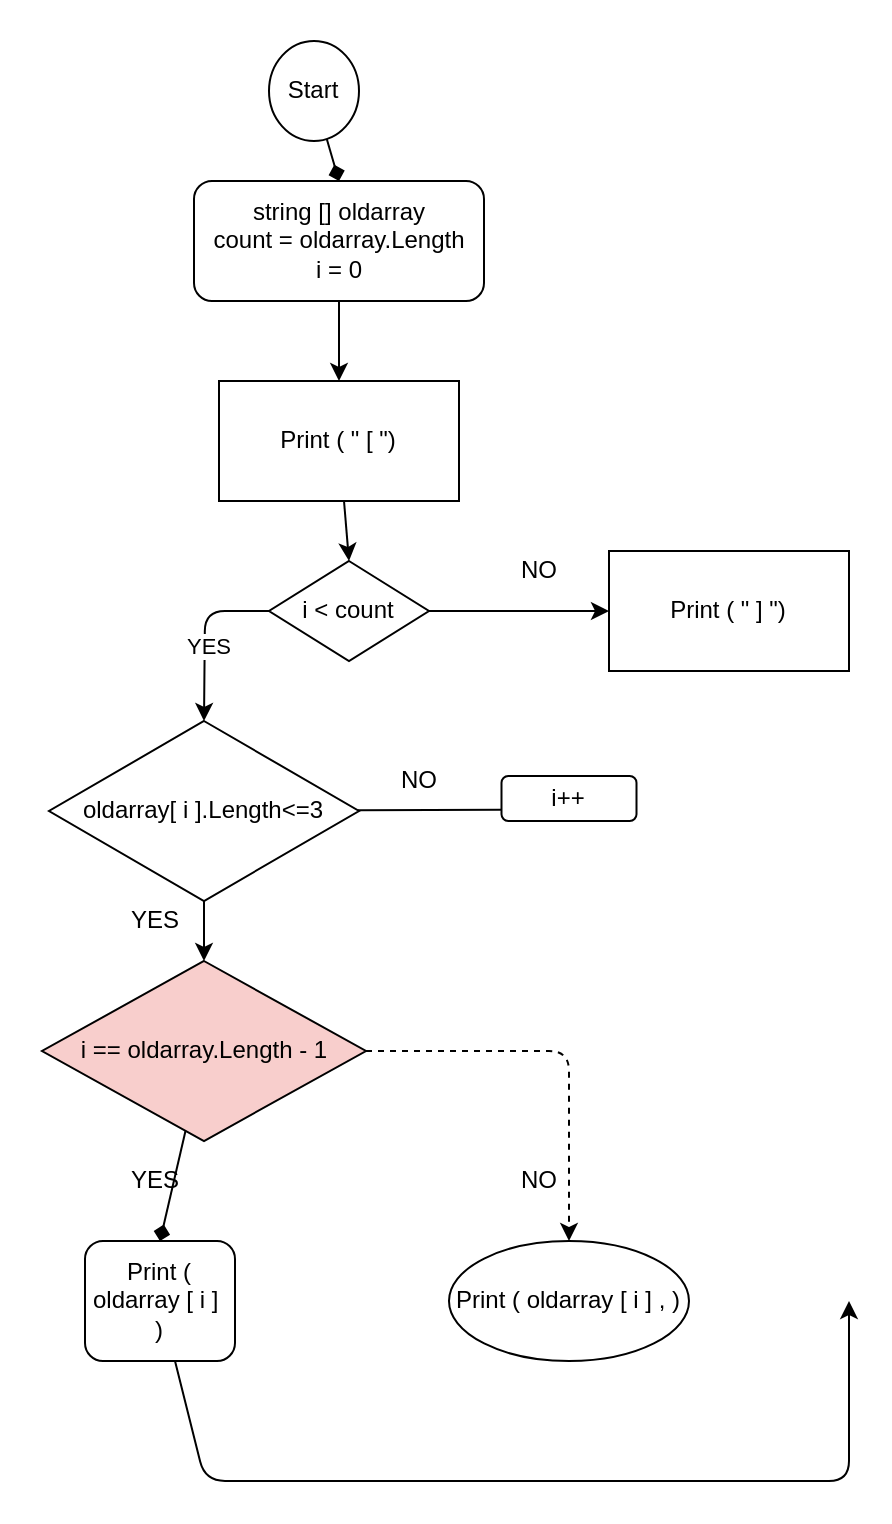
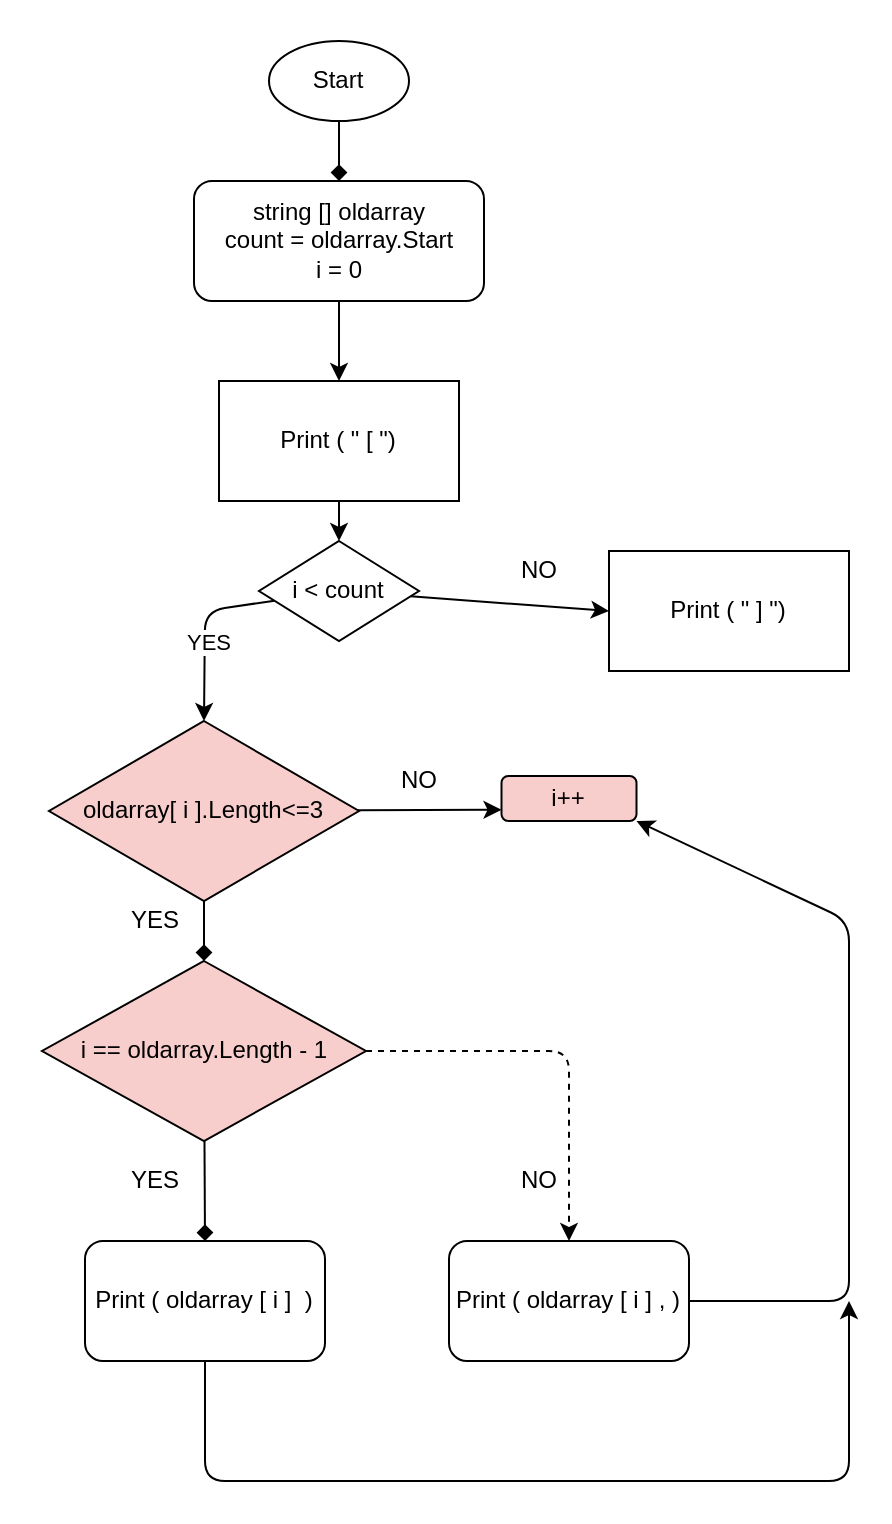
node "Start": size 90x100 -> 140x80
node "string [] oldarray count = oldarray.Length i = 0": label "string [] oldarray count = oldarray.Length i = 0" -> "string [] oldarray count = oldarray.Start i = 0"
node "i < count": moved (349, 611) -> (339, 591)
node "i++": fillcolor #ffffff -> #f8cecc
edge "i++" -- "oldarray[ i ].Length<=3": arrowhead none -> classic
node "oldarray[ i ].Length<=3": fillcolor #ffffff -> #f8cecc
edge "oldarray[ i ].Length<=3" -> "i == oldarray.Length - 1": arrowhead classic -> diamond
edge "Print ( oldarray [ i ] , )" -> "i++": added
node "Print ( oldarray [ i ] )": size 150x120 -> 240x120
node "Print ( oldarray [ i ] , )": shape ellipse -> rounded rectangle
